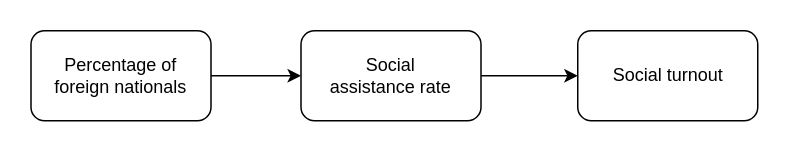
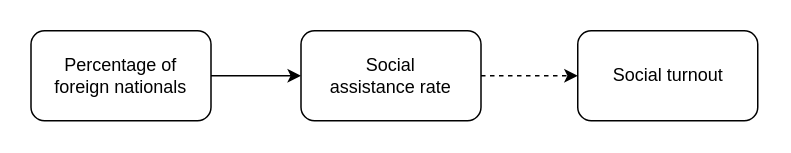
edge "Social assistance rate" -> "Social turnout": style solid -> dashed
